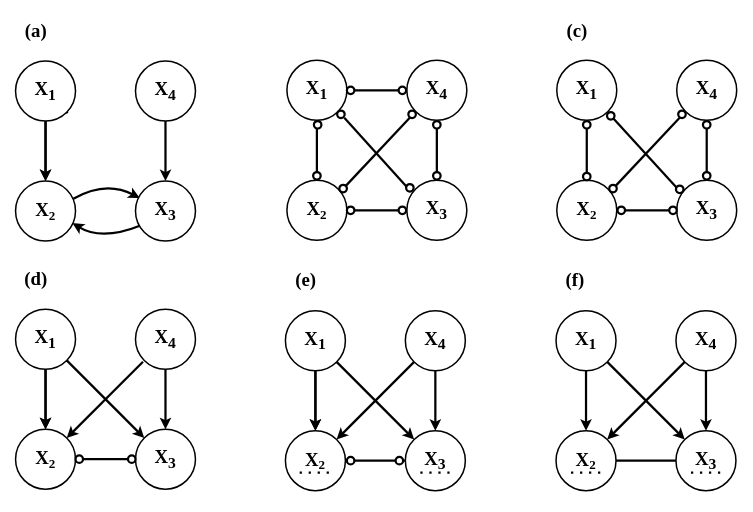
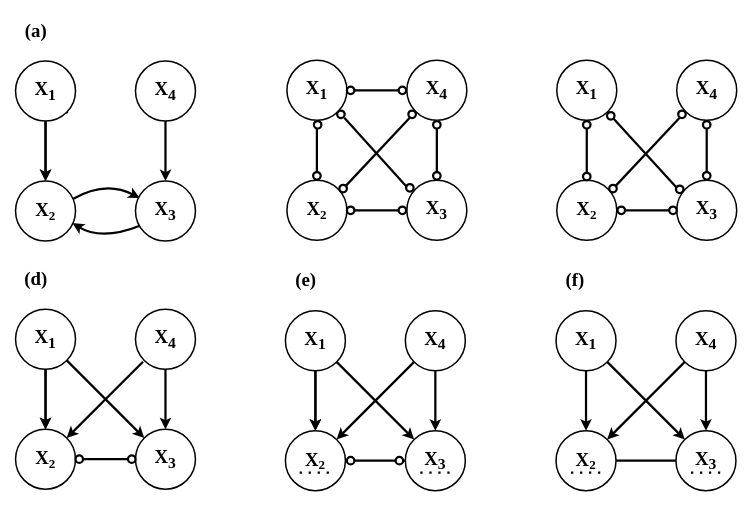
node "(c)": removed
